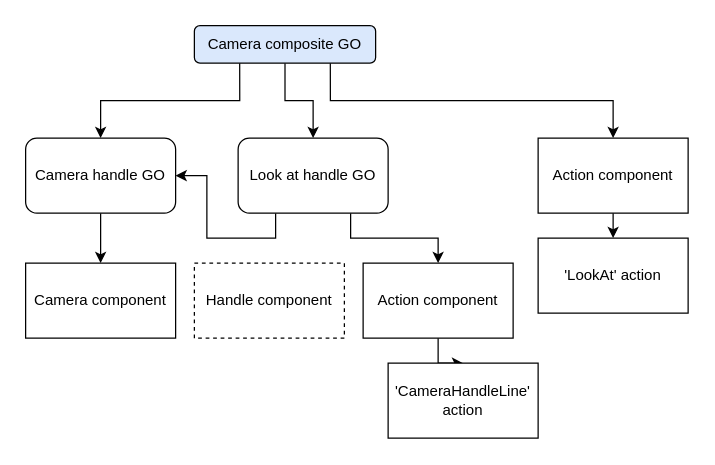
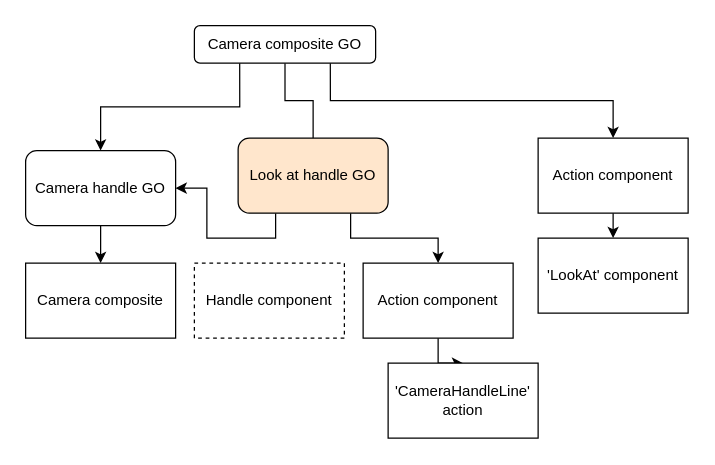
node "Camera composite GO": fillcolor #dae8fc -> #ffffff
edge "Camera composite GO" -> "Look at handle GO": arrowhead classic -> none
node "Camera handle GO": moved (101, 176) -> (101, 188)
node "Look at handle GO": fillcolor #ffffff -> #ffe6cc
node "'LookAt' action": label "'LookAt' action" -> "'LookAt' component"
node "Camera component": label "Camera component" -> "Camera composite"
